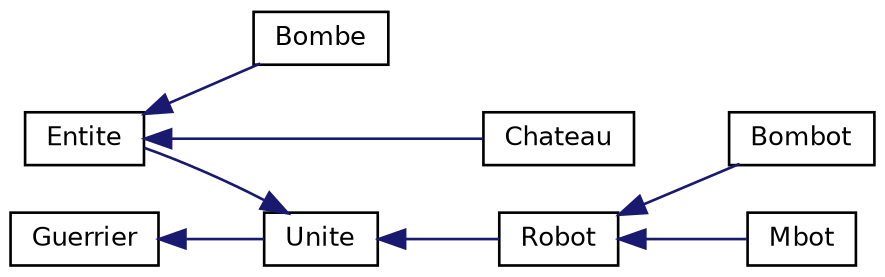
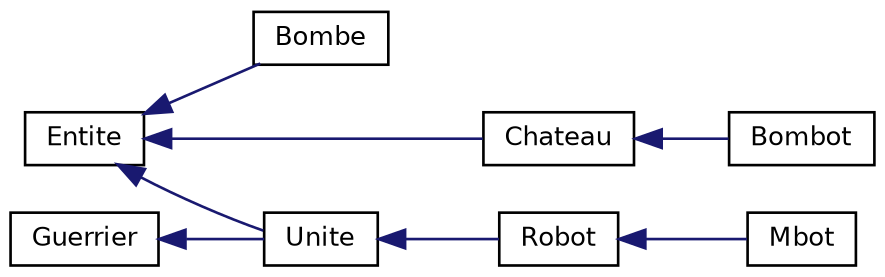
edge "Entite" -> "Unite": reversed
edge "Bombot" -> "Robot": now "Bombot" -> "Chateau"
